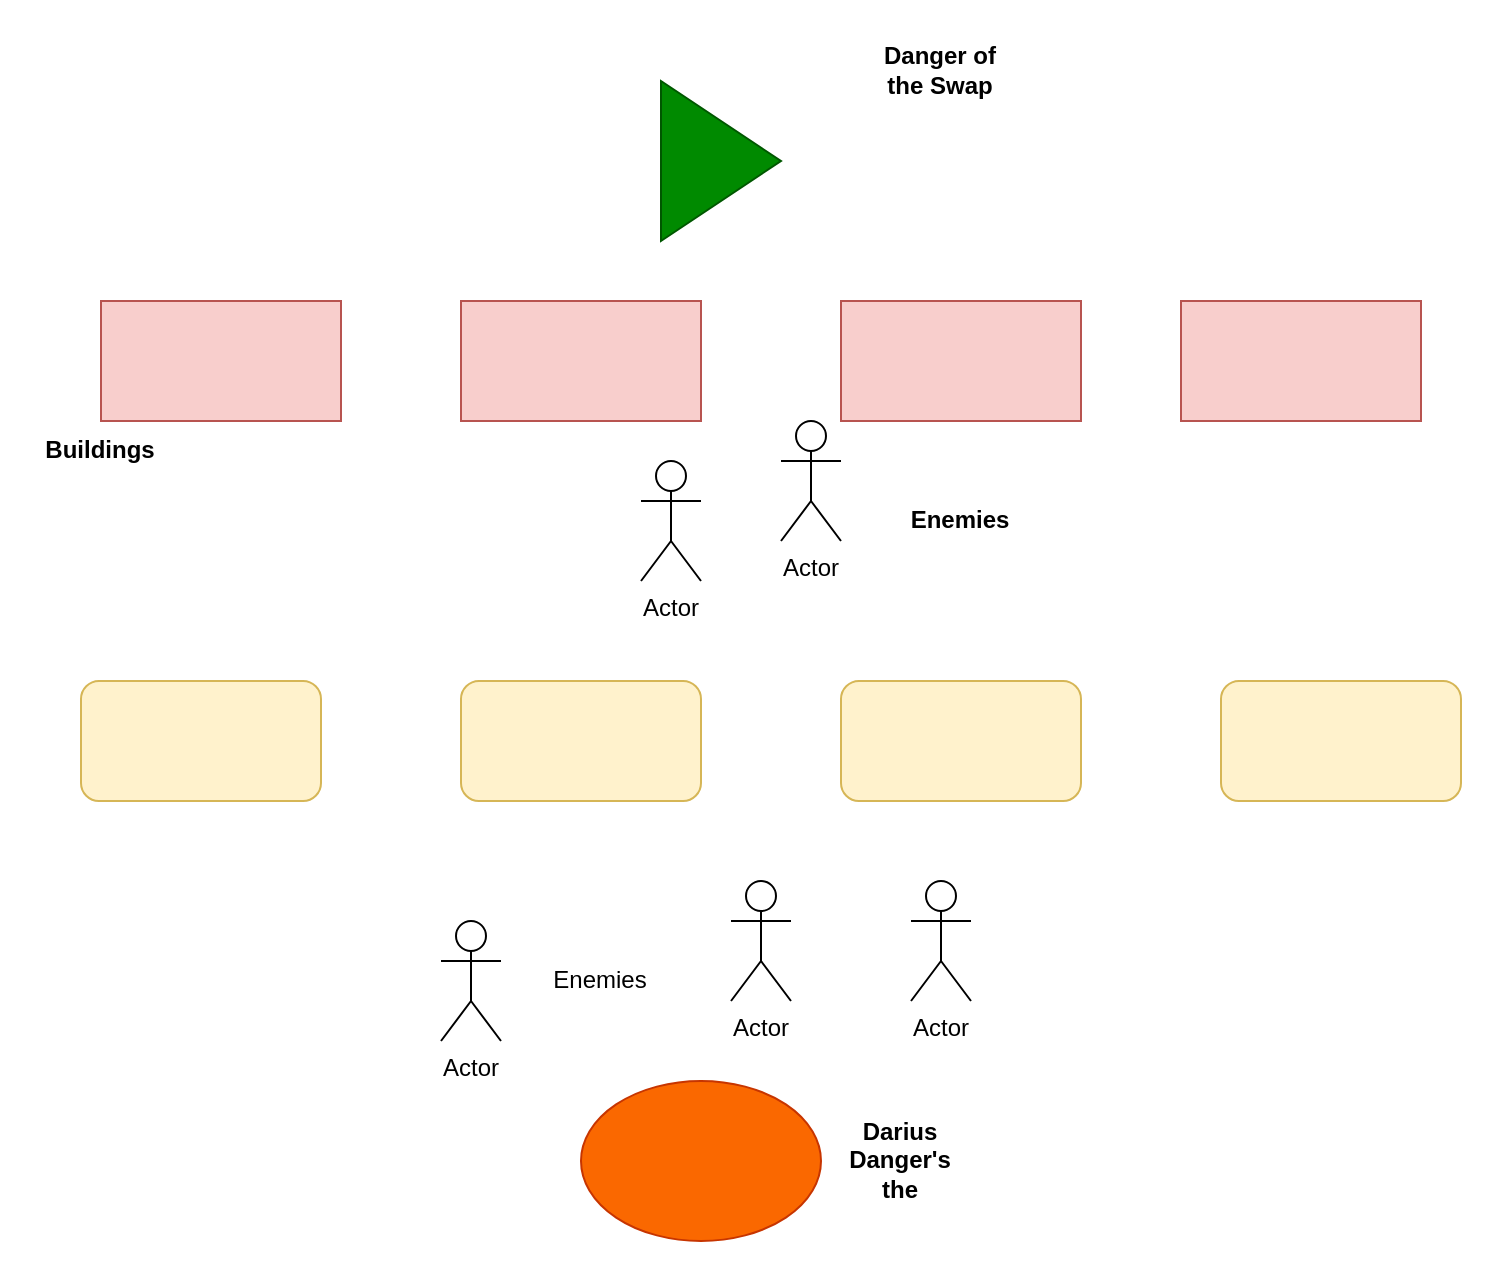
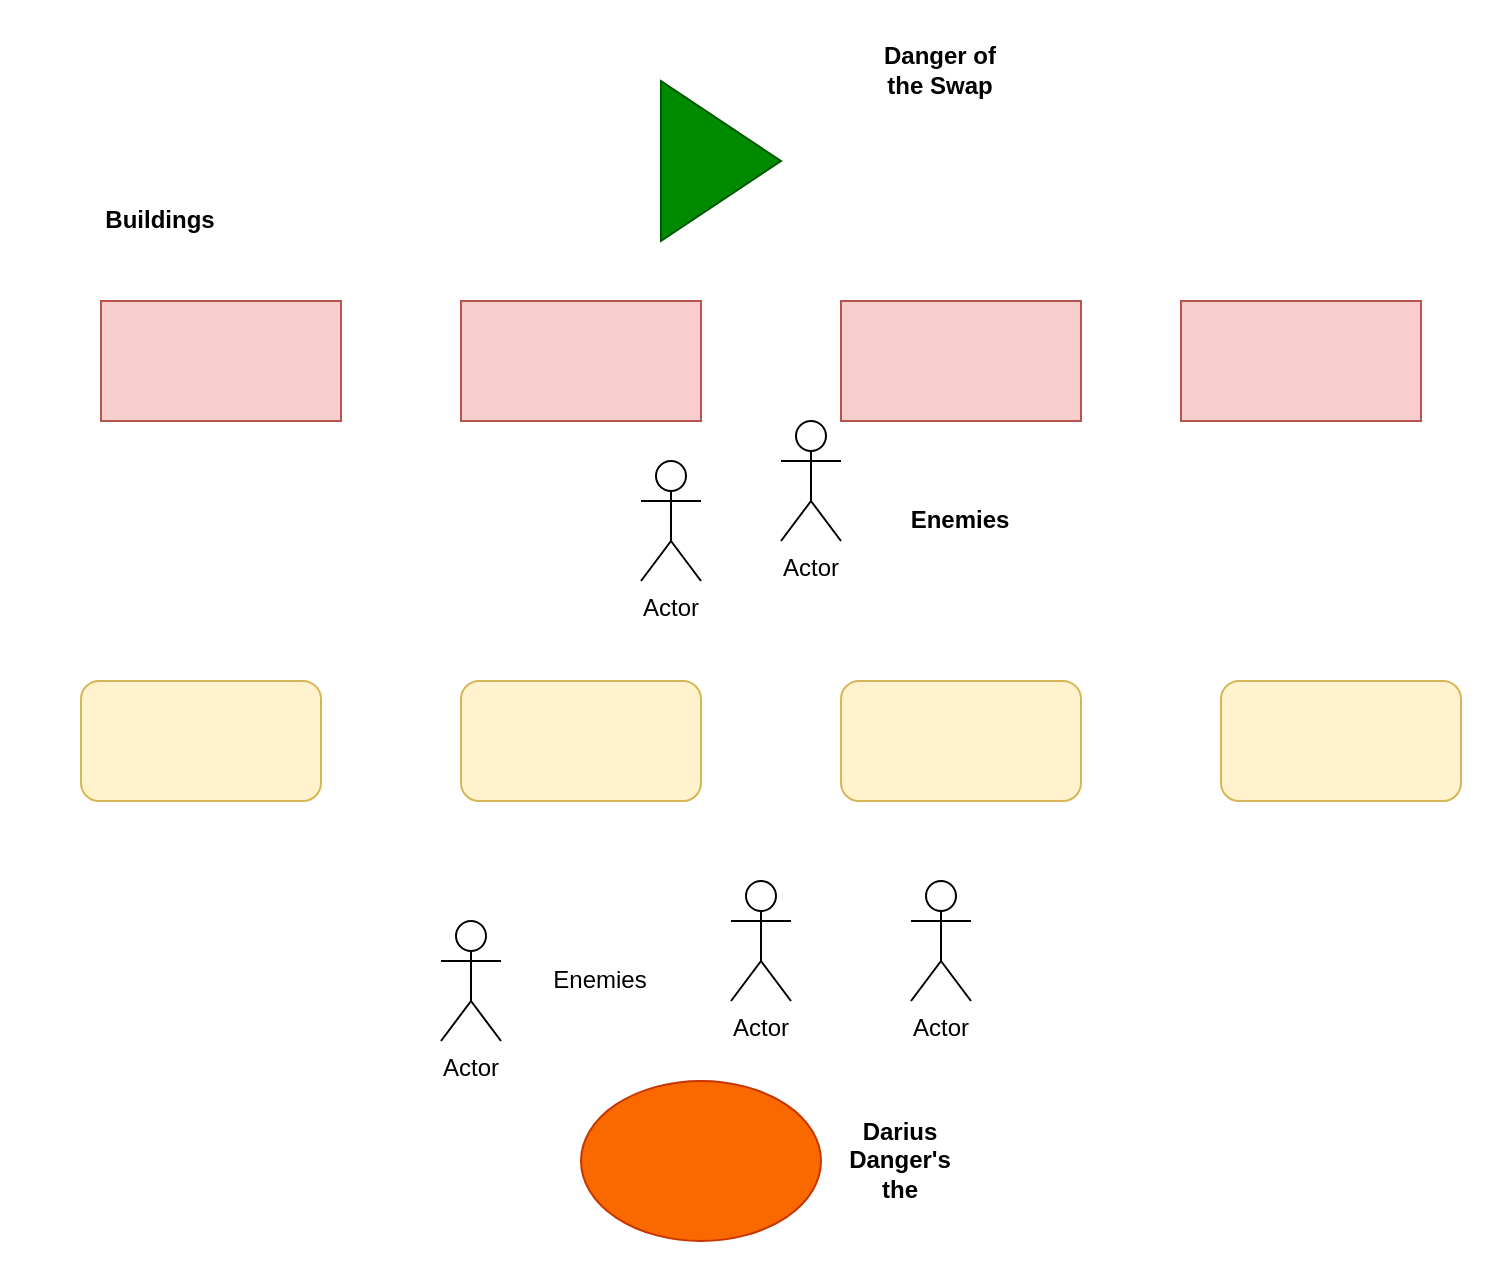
node "Buildings": moved (101, 451) -> (161, 221)
